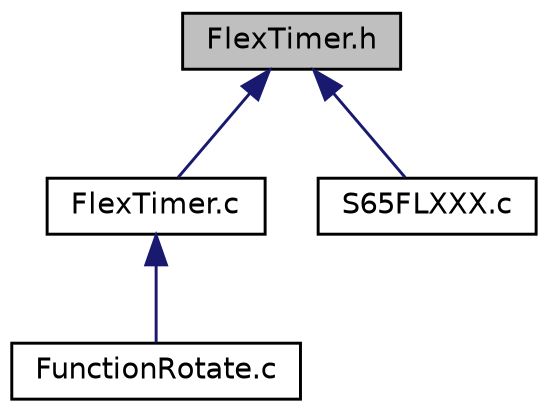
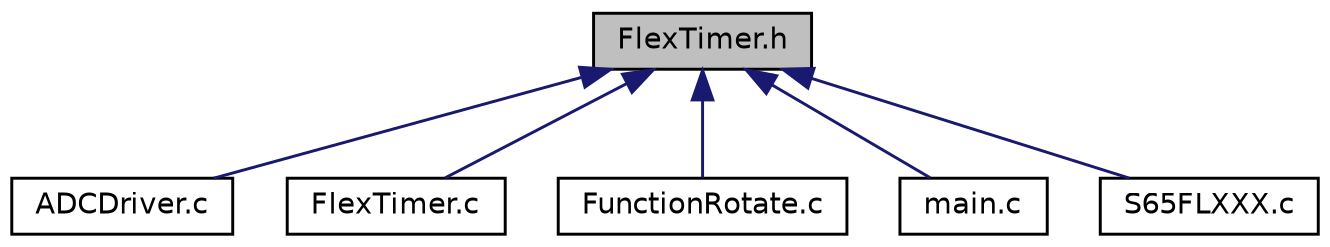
node "ADCDriver.c": added
node "main.c": added
edge "FunctionRotate.c" -> "FlexTimer.c": now "FunctionRotate.c" -> "FlexTimer.h"
